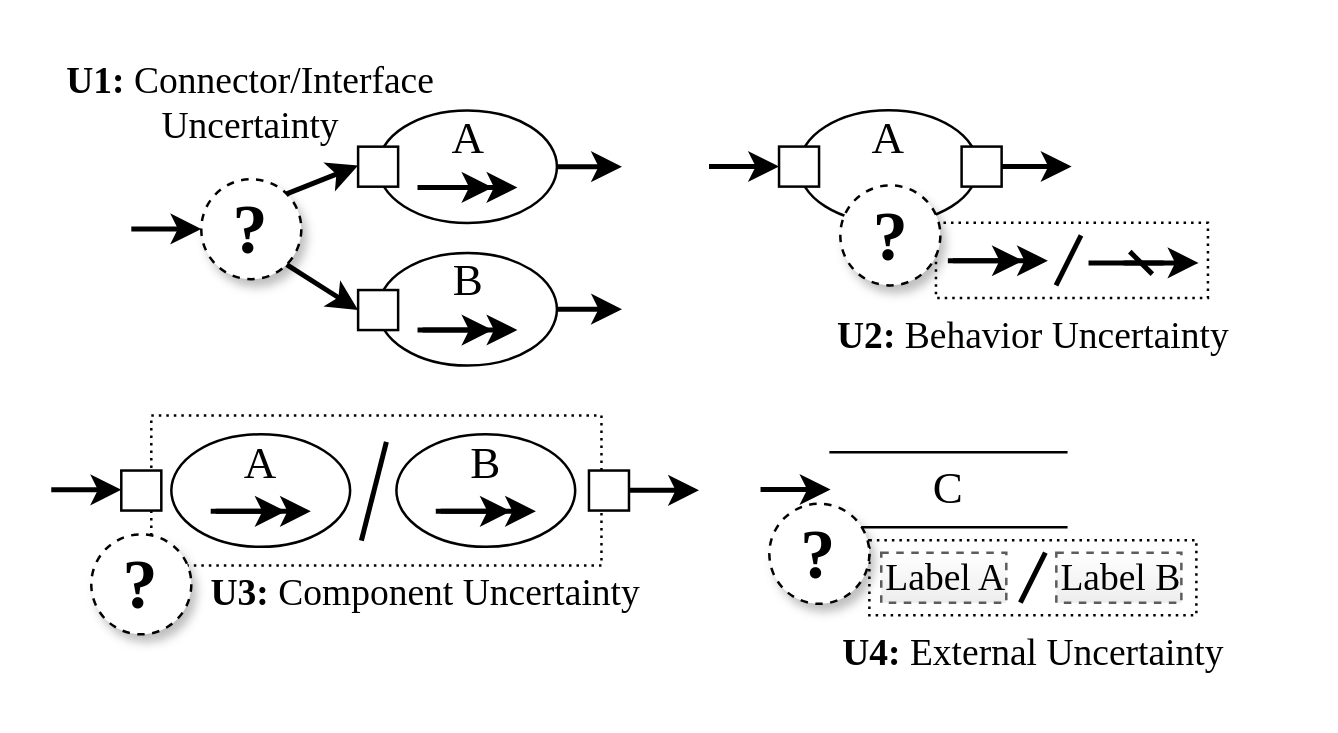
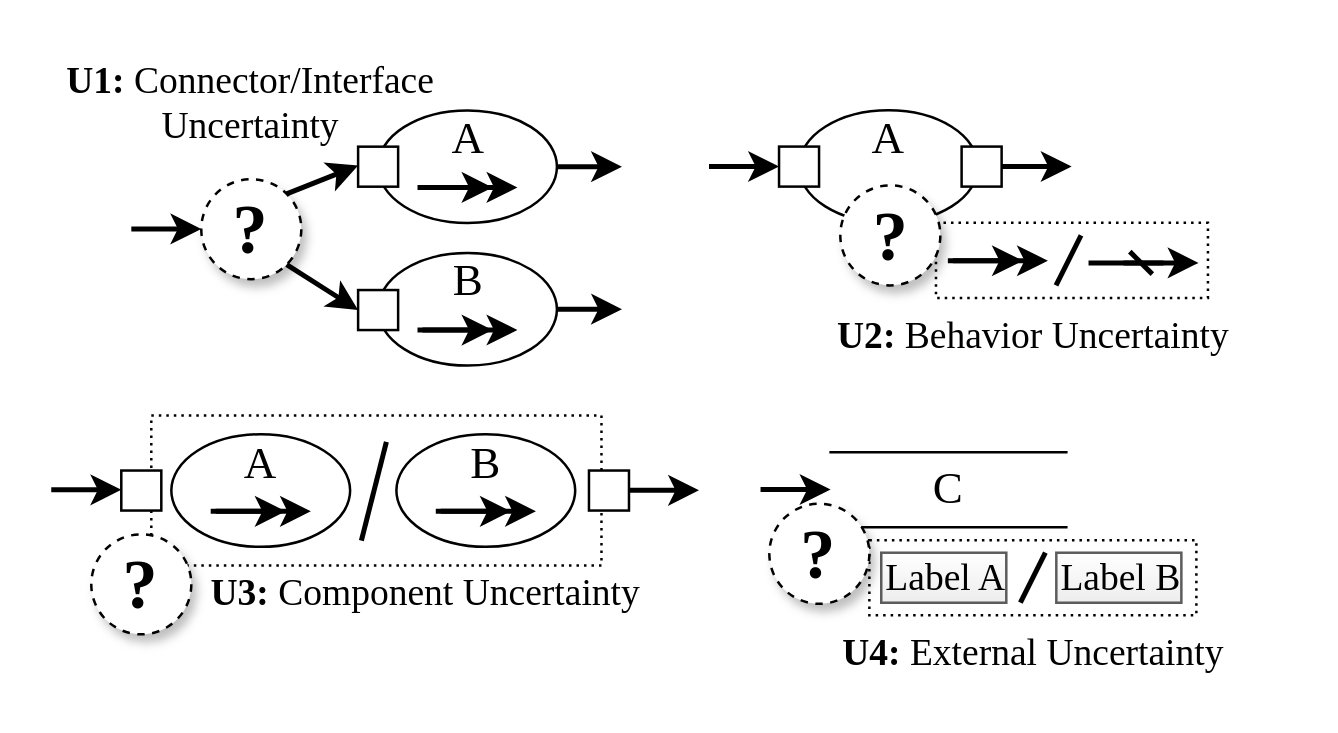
node "Label A": style dashed -> solid
node "Label B": style dashed -> solid
